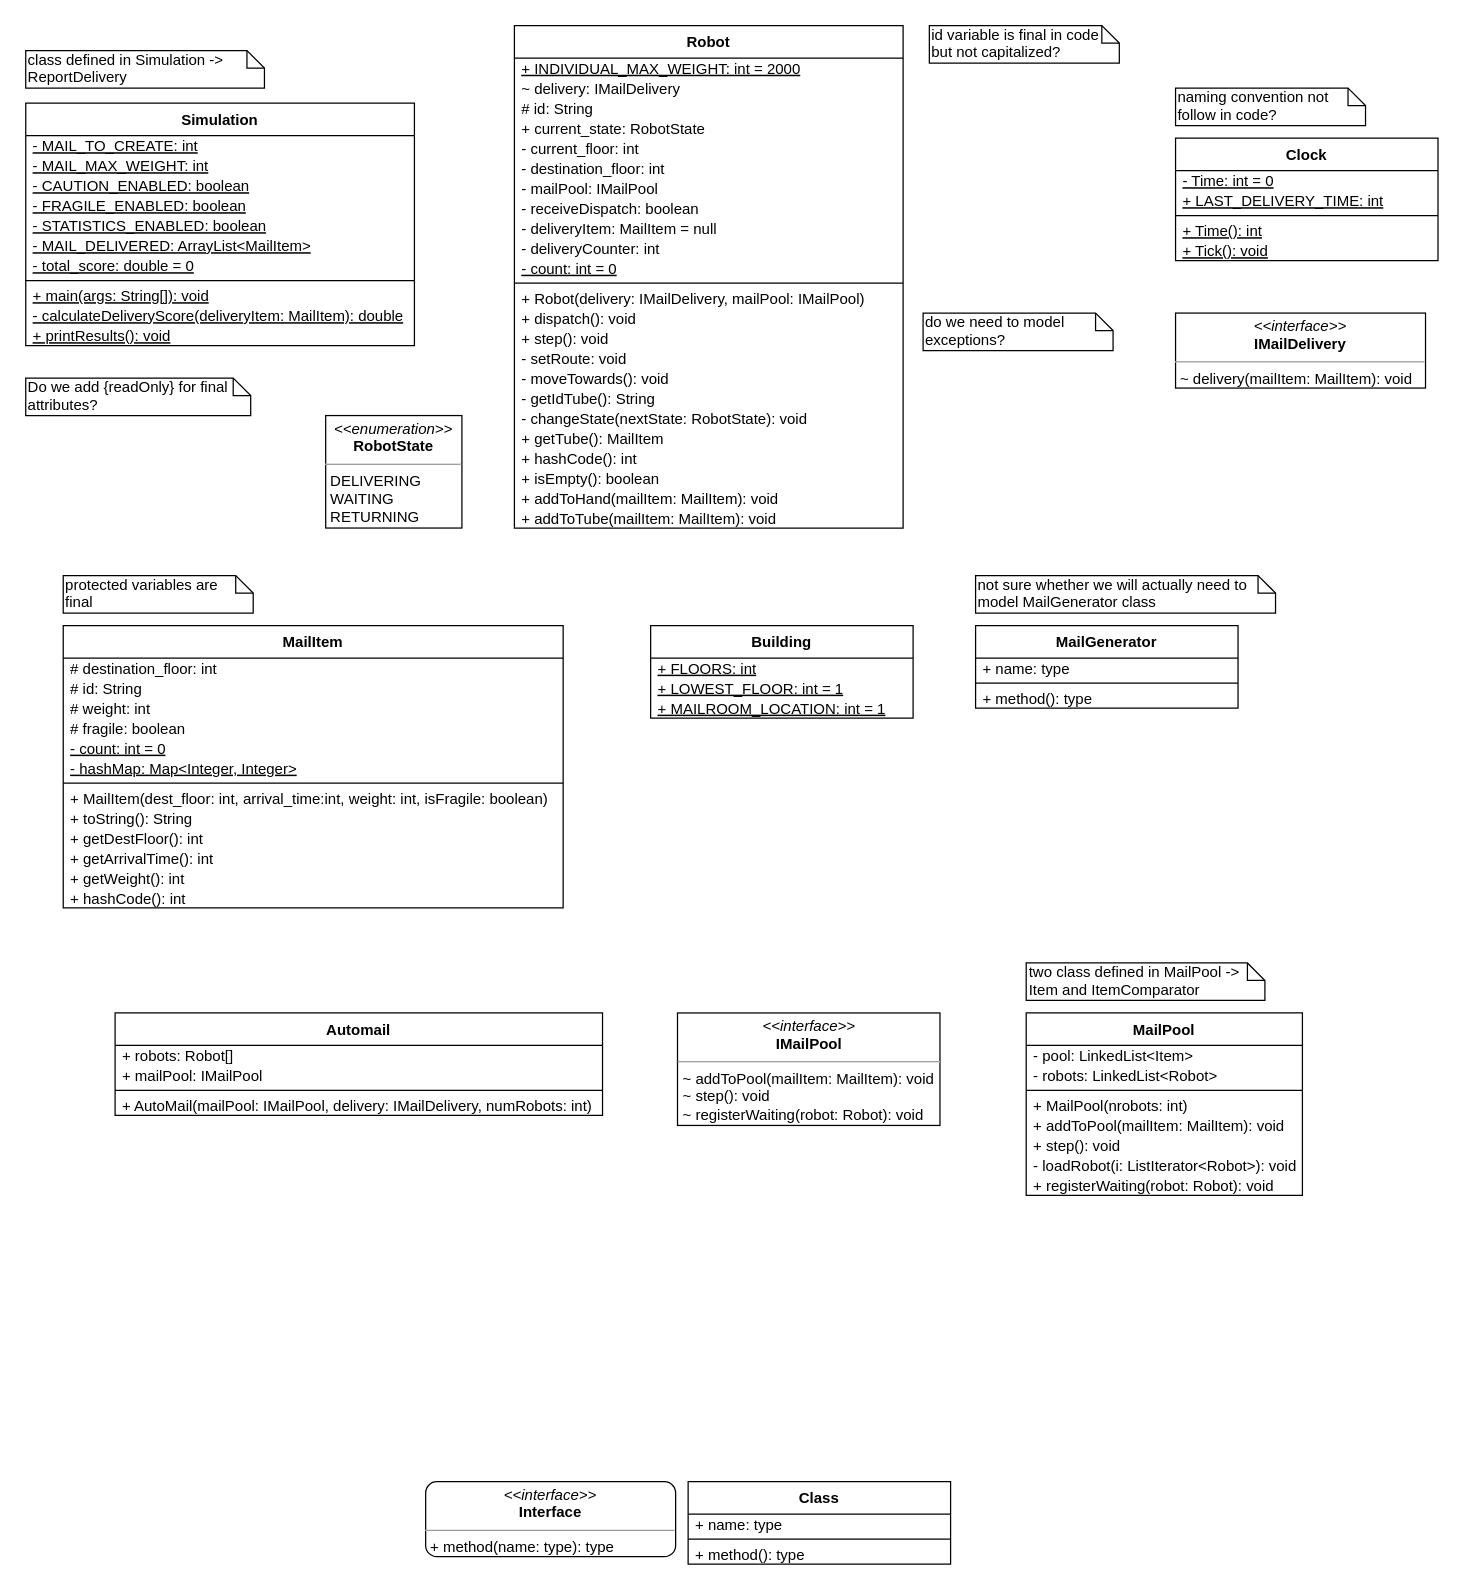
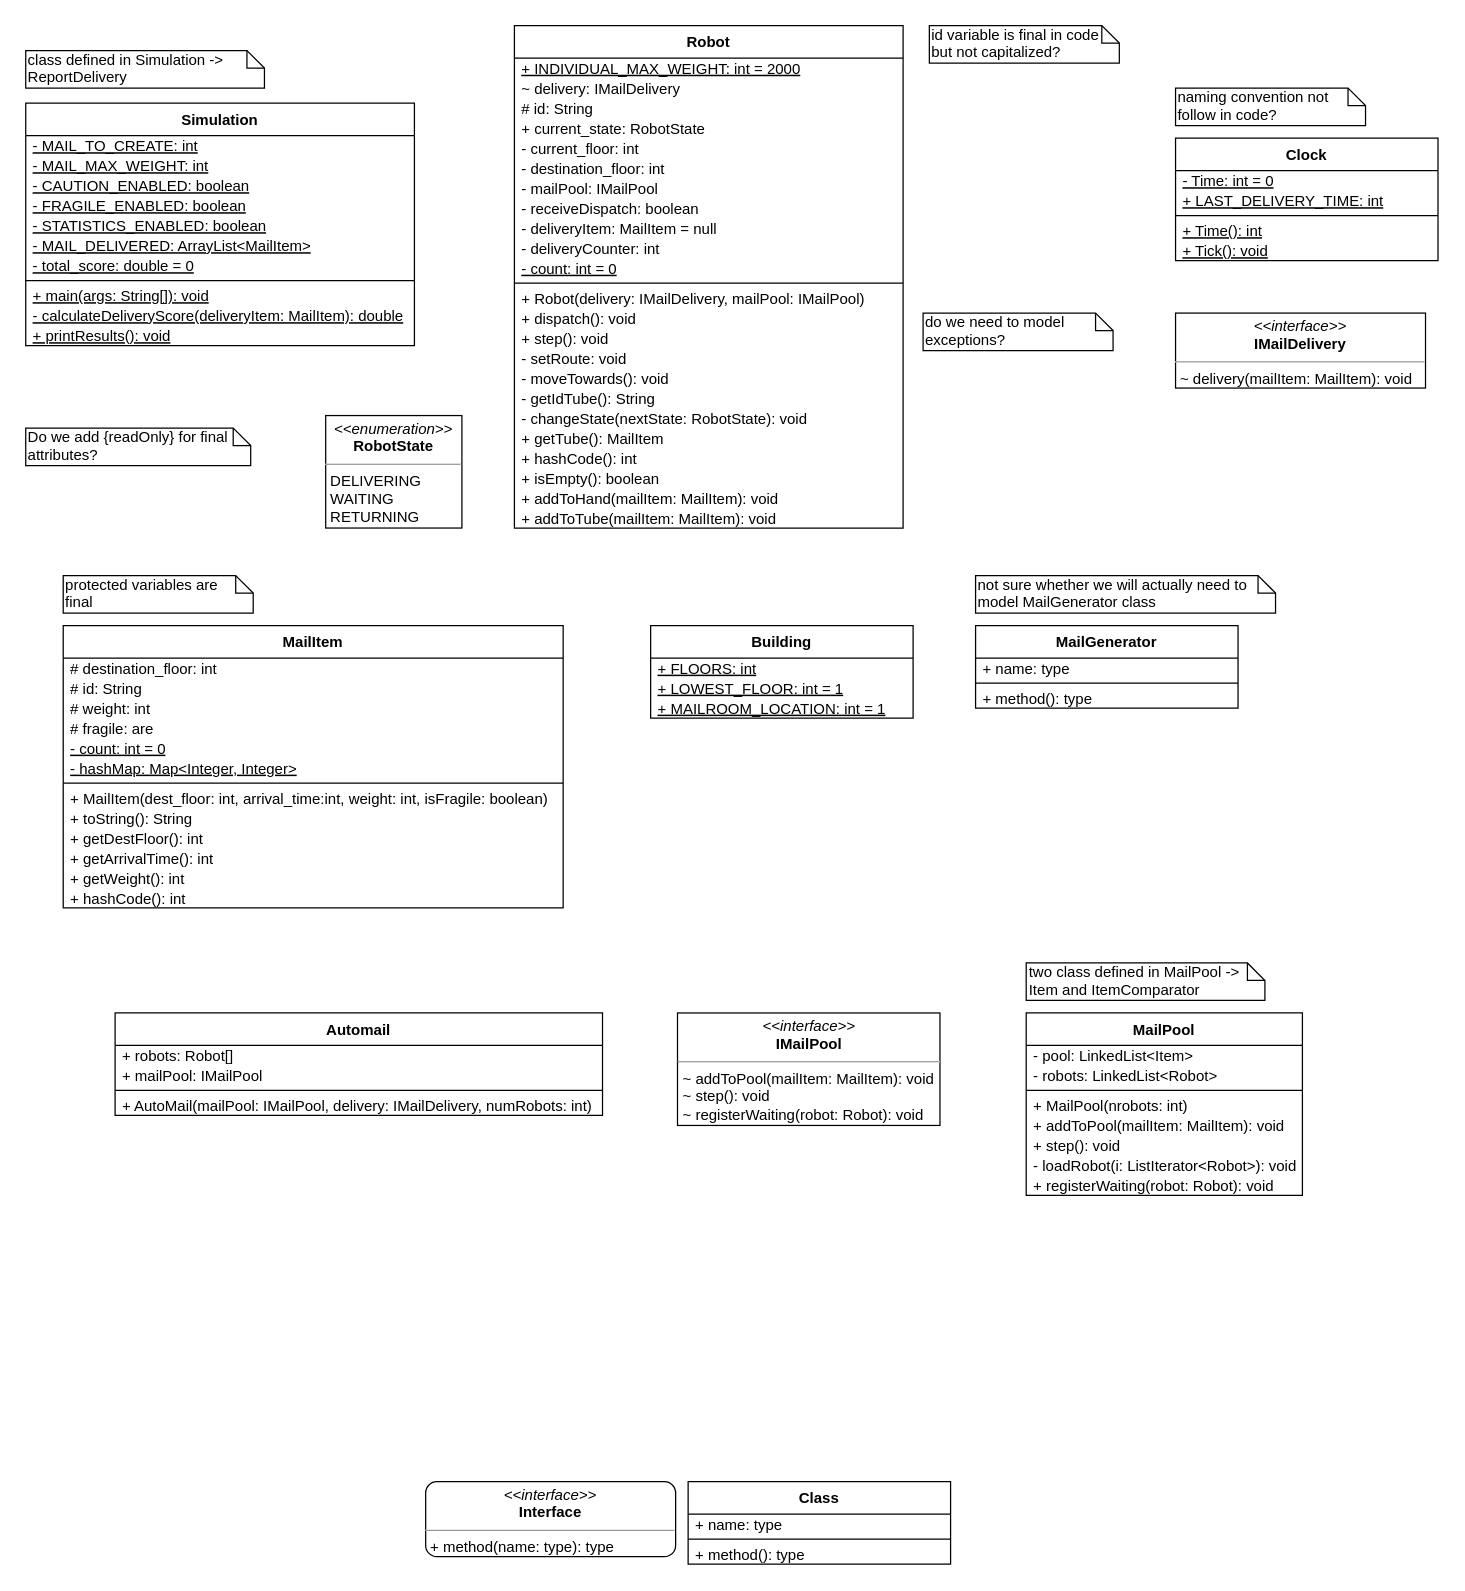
node "Do we add {readOnly} for final attributes?": moved (138, 397) -> (138, 447)
node "# fragile: boolean": label "# fragile: boolean" -> "# fragile: are"
